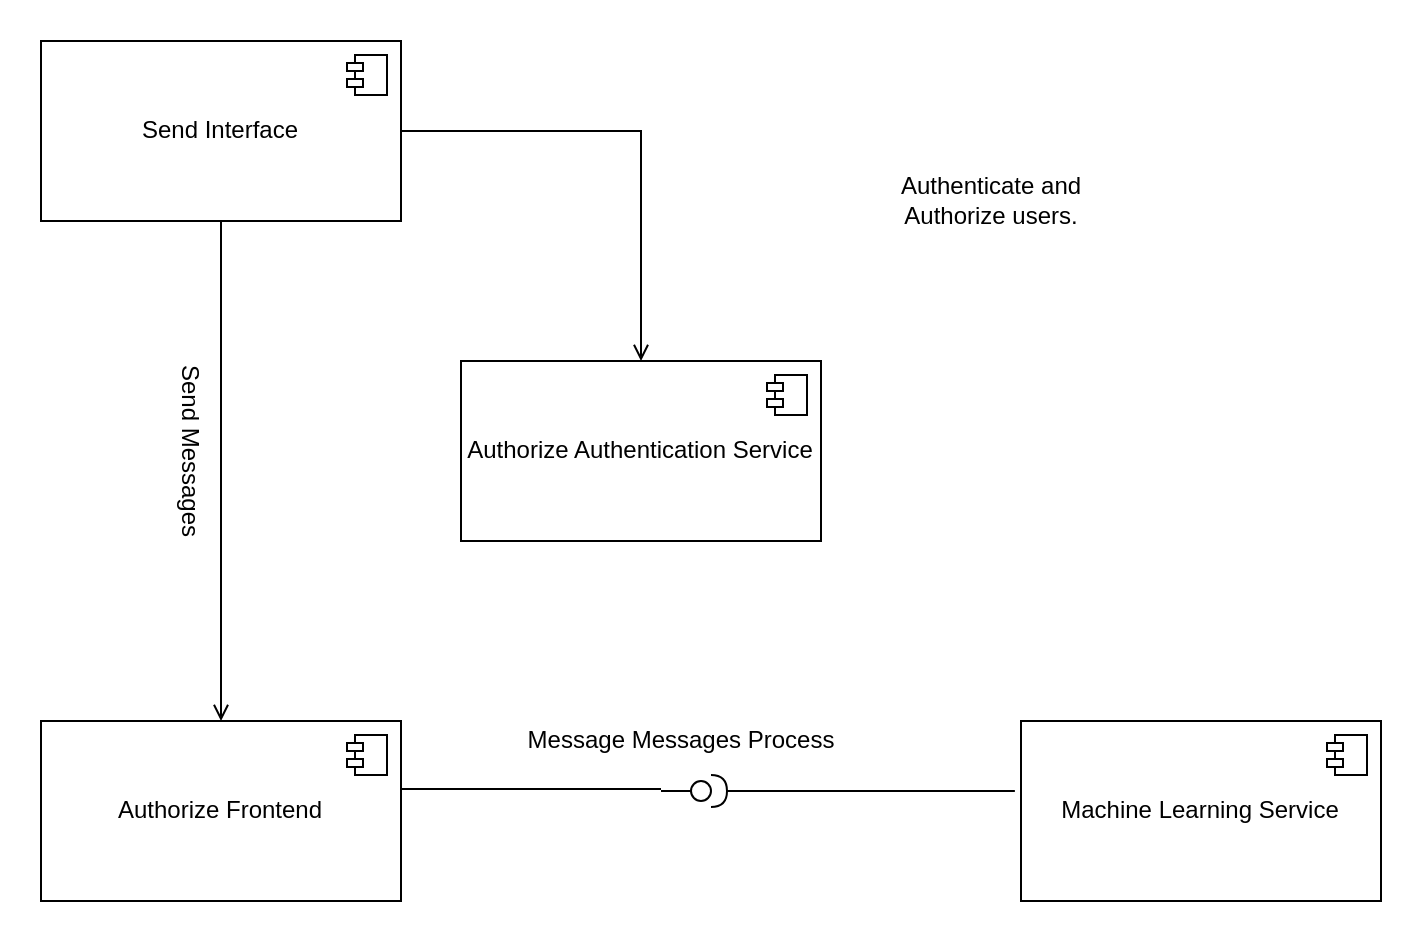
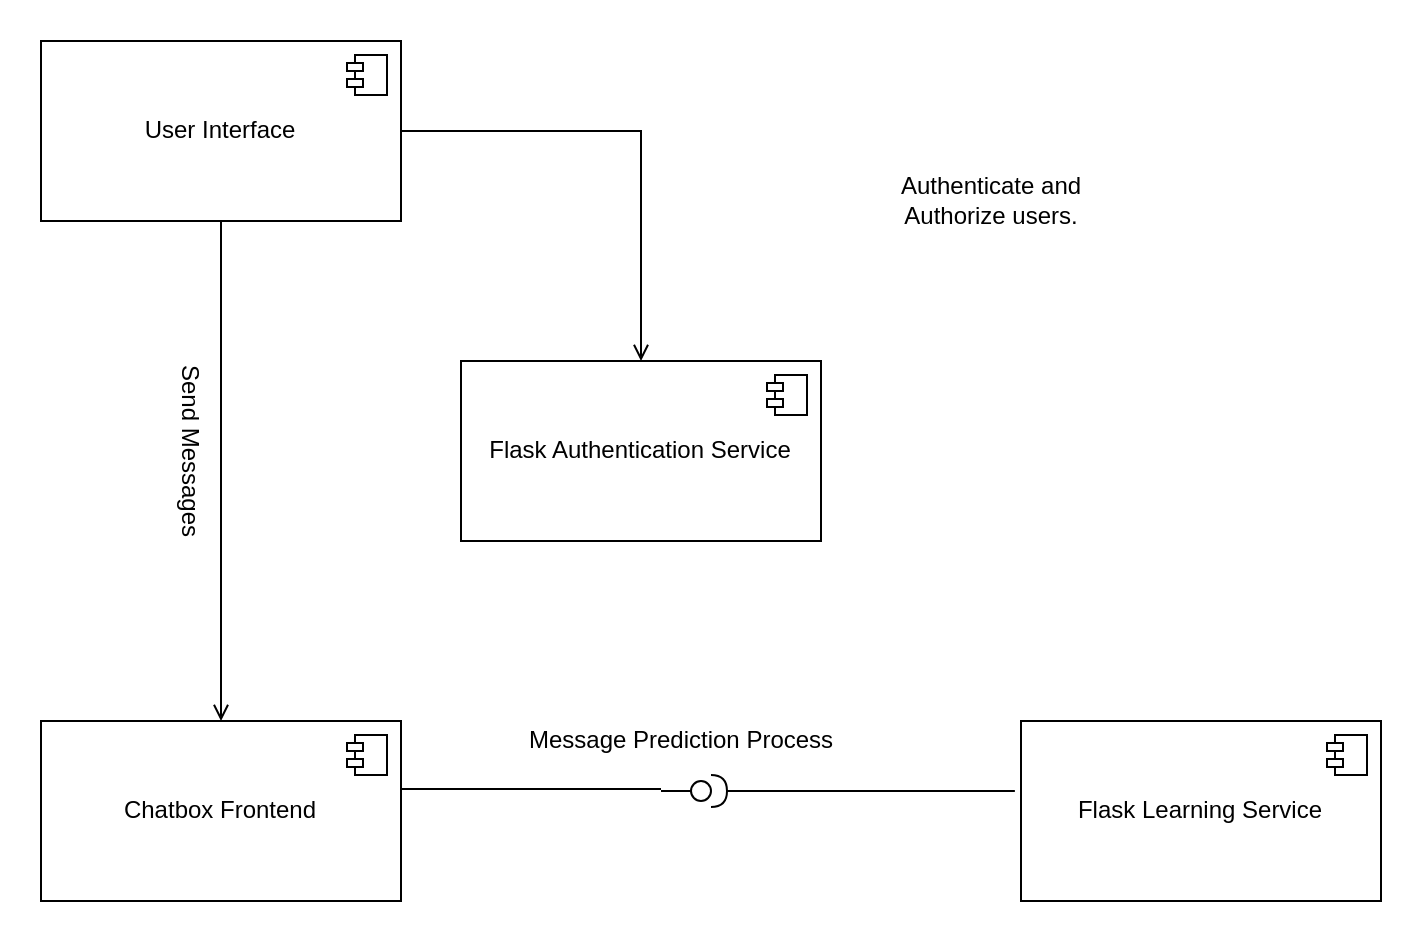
node "Send Interface": label "Send Interface" -> "User Interface"
node "Authorize Authentication Service": label "Authorize Authentication Service" -> "Flask Authentication Service"
node "Message Messages Process": label "Message Messages Process" -> "Message Prediction Process"
node "Authorize Frontend": label "Authorize Frontend" -> "Chatbox Frontend"
node "Machine Learning Service": label "Machine Learning Service" -> "Flask Learning Service"
